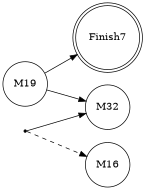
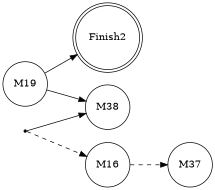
node "Finish7": label "Finish7" -> "Finish2"
node "M32": label "M32" -> "M38"
node "M37": added
